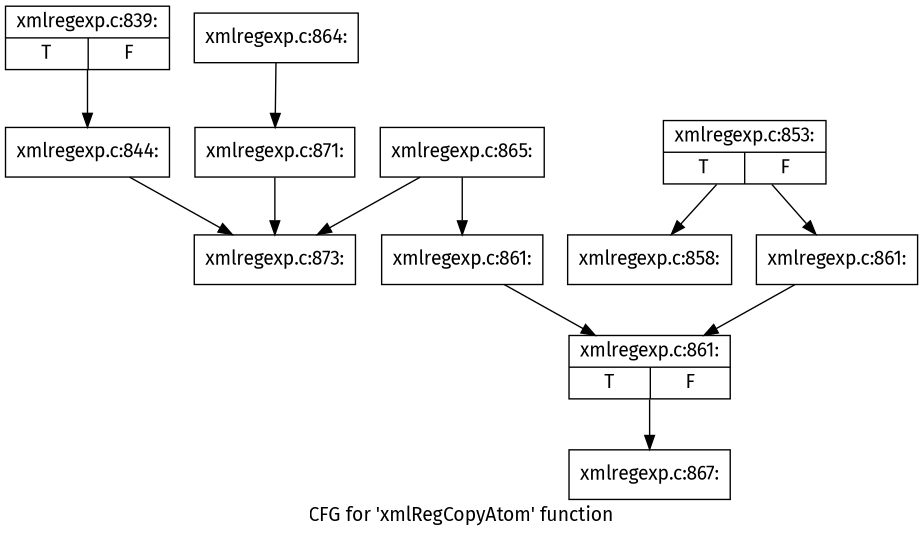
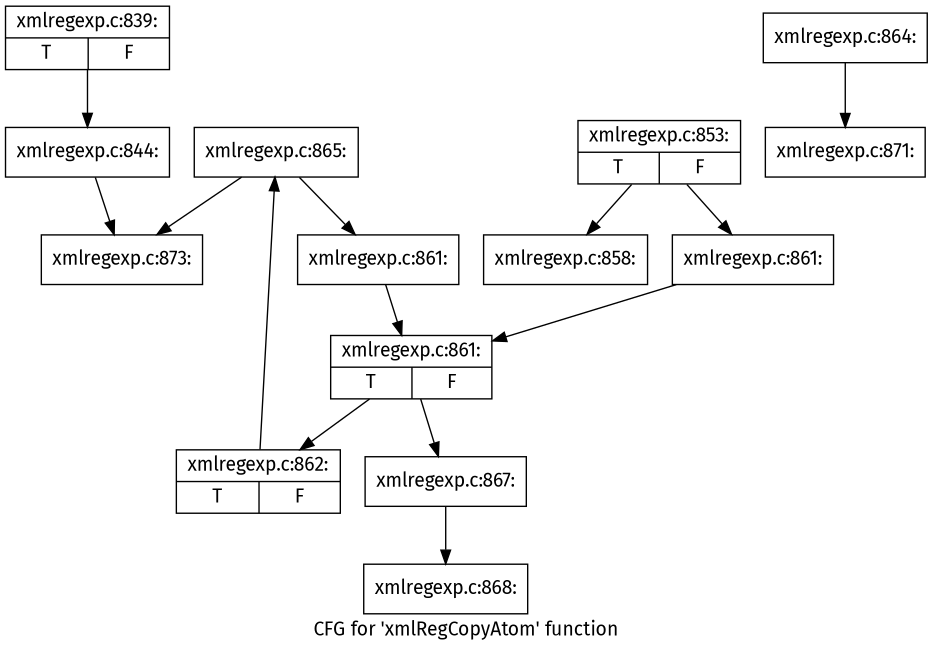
edge "xmlregexp.c:871:" -> "xmlregexp.c:873:": removed
node "xmlregexp.c:862:": added
node "xmlregexp.c:868:": added
